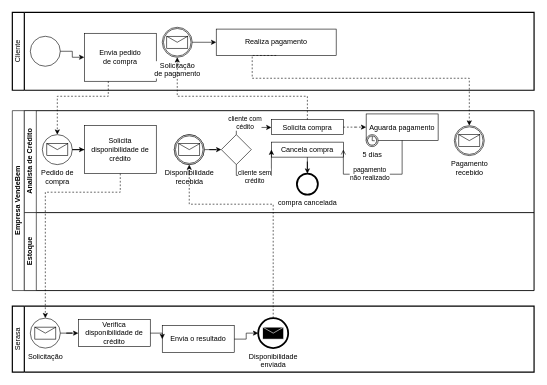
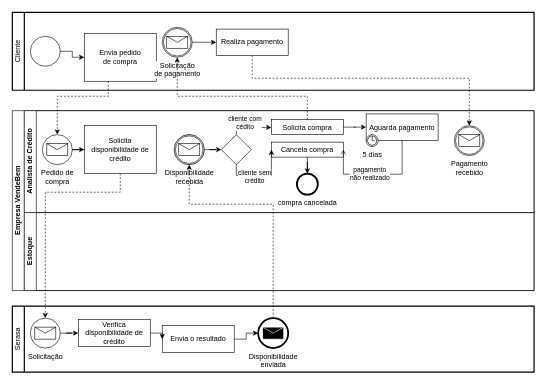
node "Realiza pagamento": size 120x26 -> 72x26
edge "Solicita compra" -> "Aguarda pagamento": style dashed -> solid
